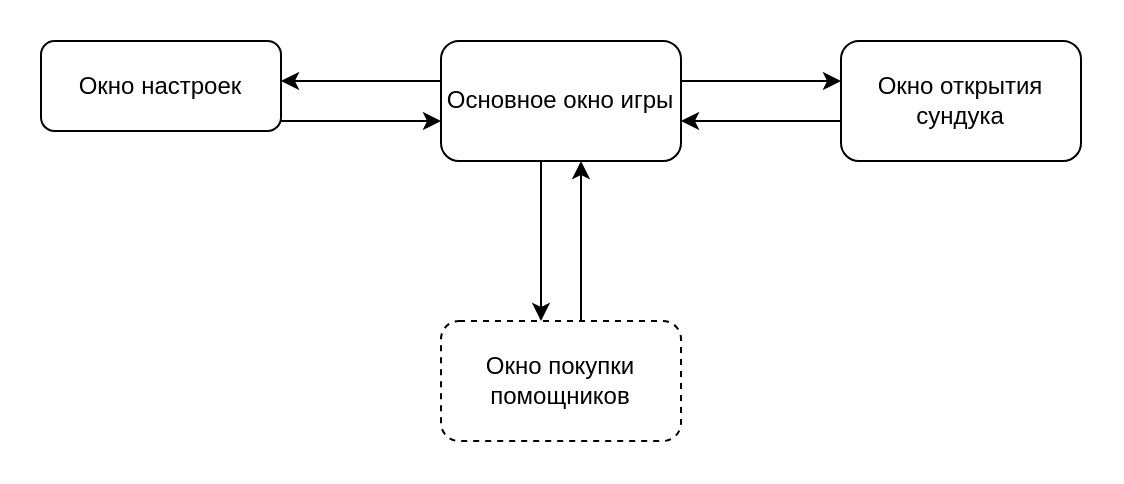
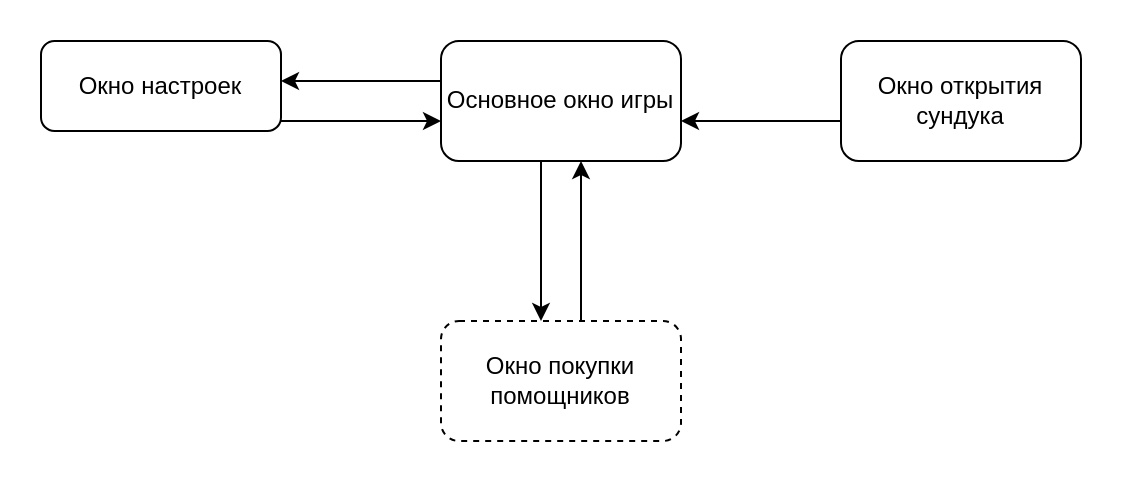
edge "Основное окно игры" -> "Окно открытия сундука": removed
